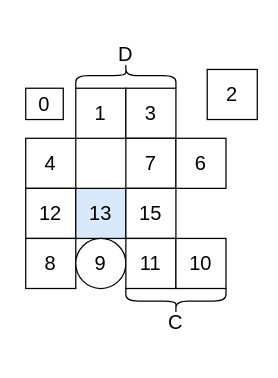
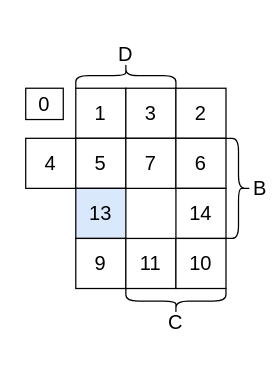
node "2": moved (232, 94) -> (201, 113)
node "5": added
node "B": added
node "12": removed
node "15": removed
node "14": added
node "8": removed
node "9": shape ellipse -> rectangle
